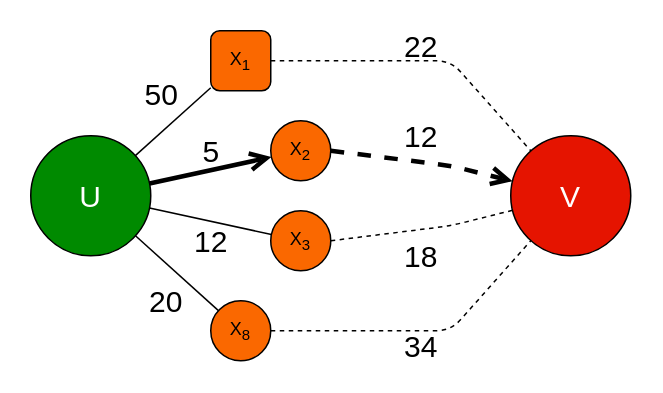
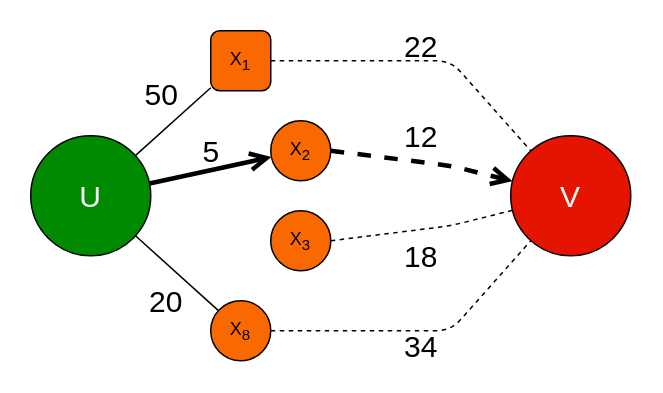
edge "U" -- "X3": removed, label "12"
